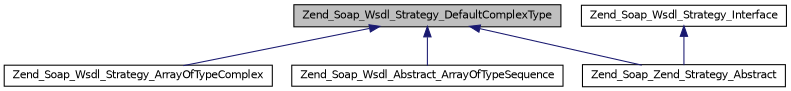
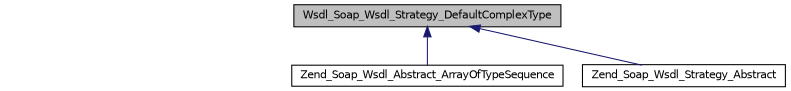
node "Zend_Soap_Wsdl_Strategy_DefaultComplexType": label "Zend_Soap_Wsdl_Strategy_DefaultComplexType" -> "Wsdl_Soap_Wsdl_Strategy_DefaultComplexType"
node "Zend_Soap_Wsdl_Strategy_Interface": removed
node "Zend_Soap_Wsdl_Strategy_ArrayOfTypeComplex": removed
node "Zend_Soap_Zend_Strategy_Abstract": label "Zend_Soap_Zend_Strategy_Abstract" -> "Zend_Soap_Wsdl_Strategy_Abstract"
